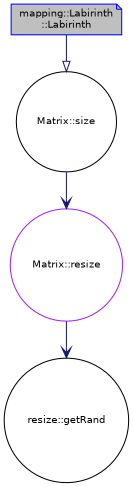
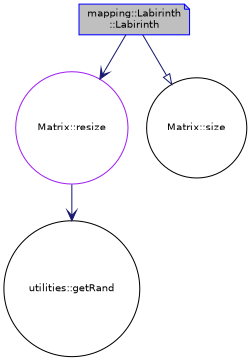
edge "Matrix::size" -> "Matrix::resize": now "mapping::Labirinth ::Labirinth" -> "Matrix::resize"
node "resize::getRand": label "resize::getRand" -> "utilities::getRand"
